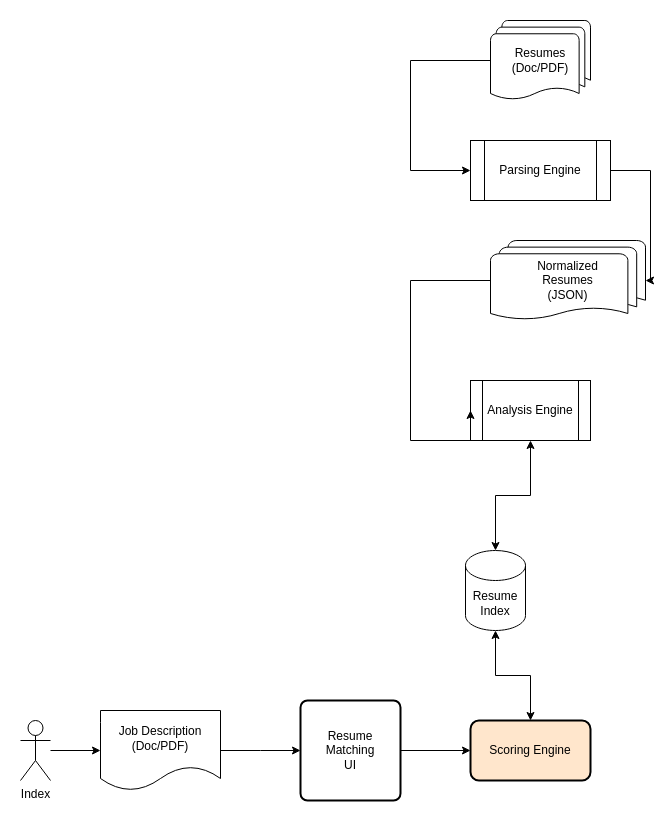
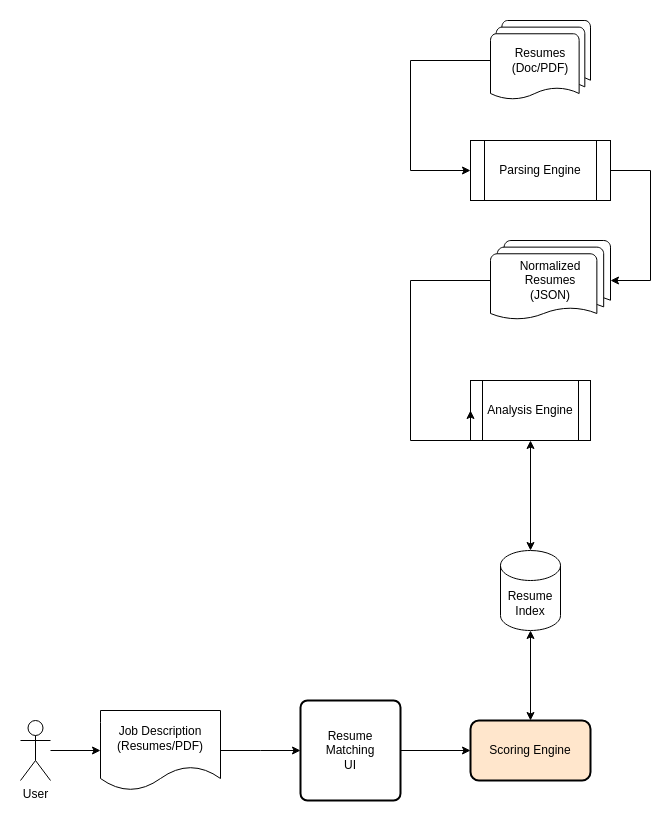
node "Normalized Resumes (JSON)": size 155x80 -> 120x80
node "Resume Index": moved (496, 591) -> (531, 591)
node "Job Description (Doc/PDF)": label "Job Description (Doc/PDF)" -> "Job Description (Resumes/PDF)"
node "Index": label "Index" -> "User"
